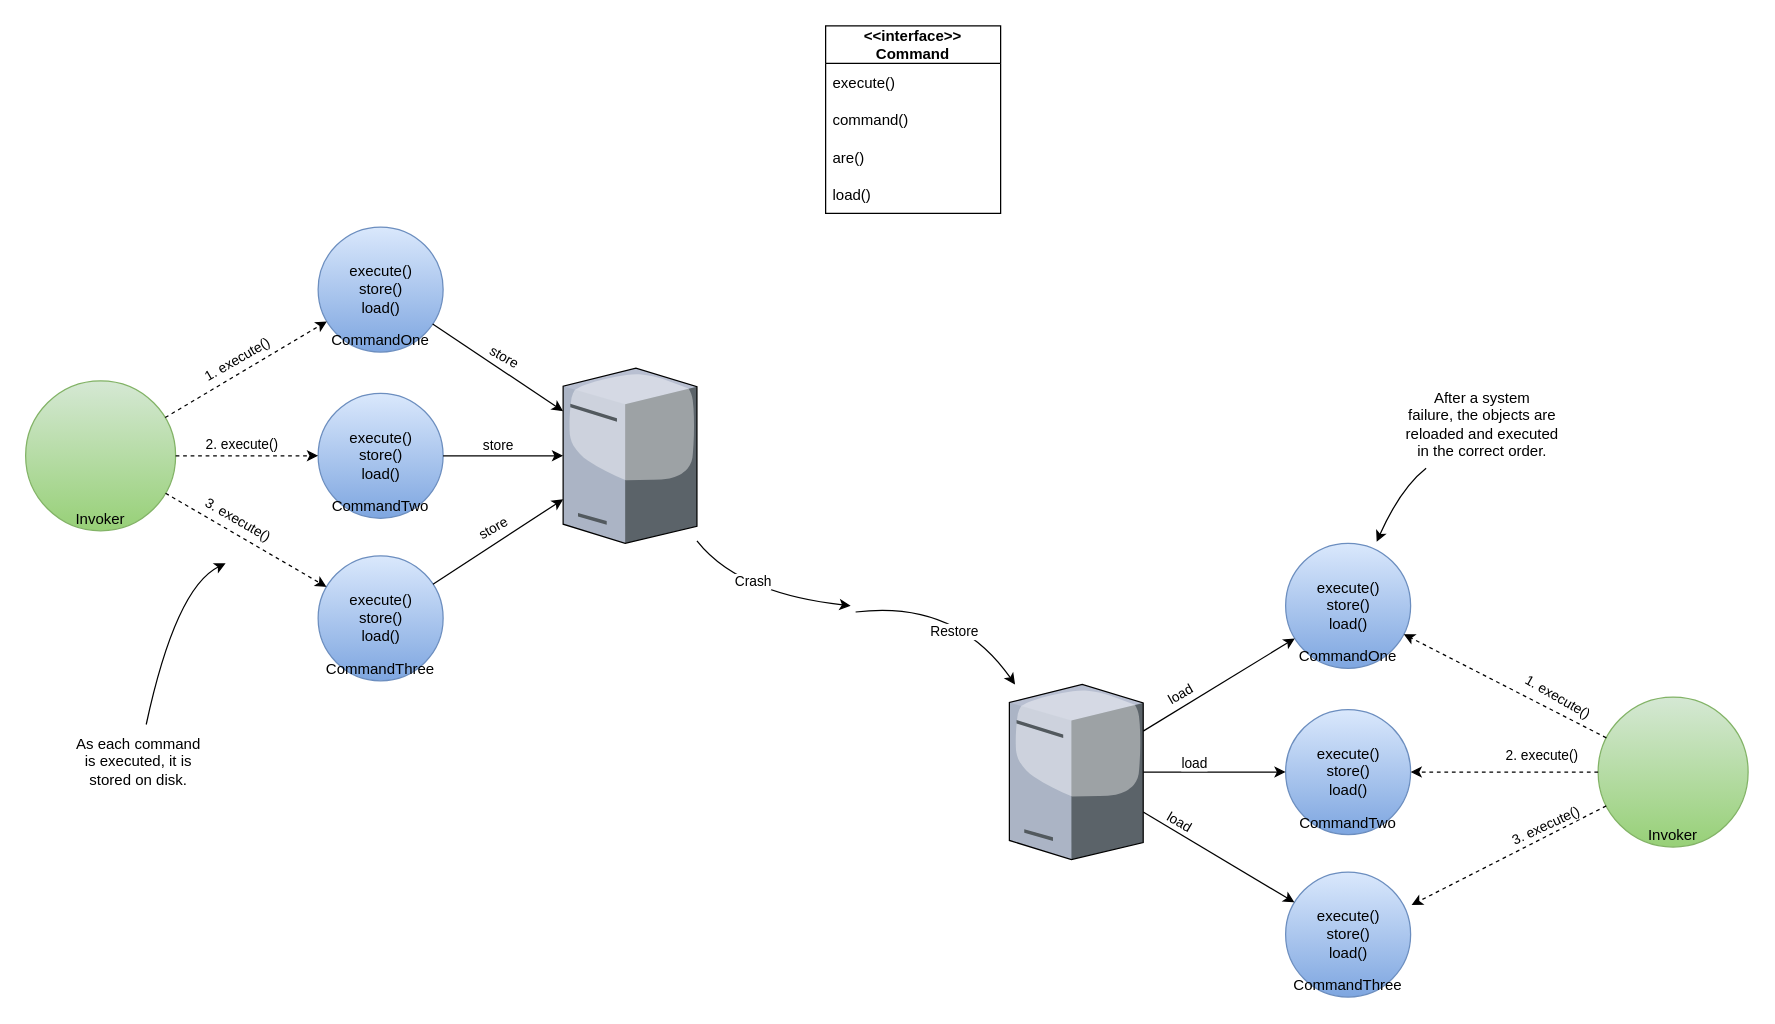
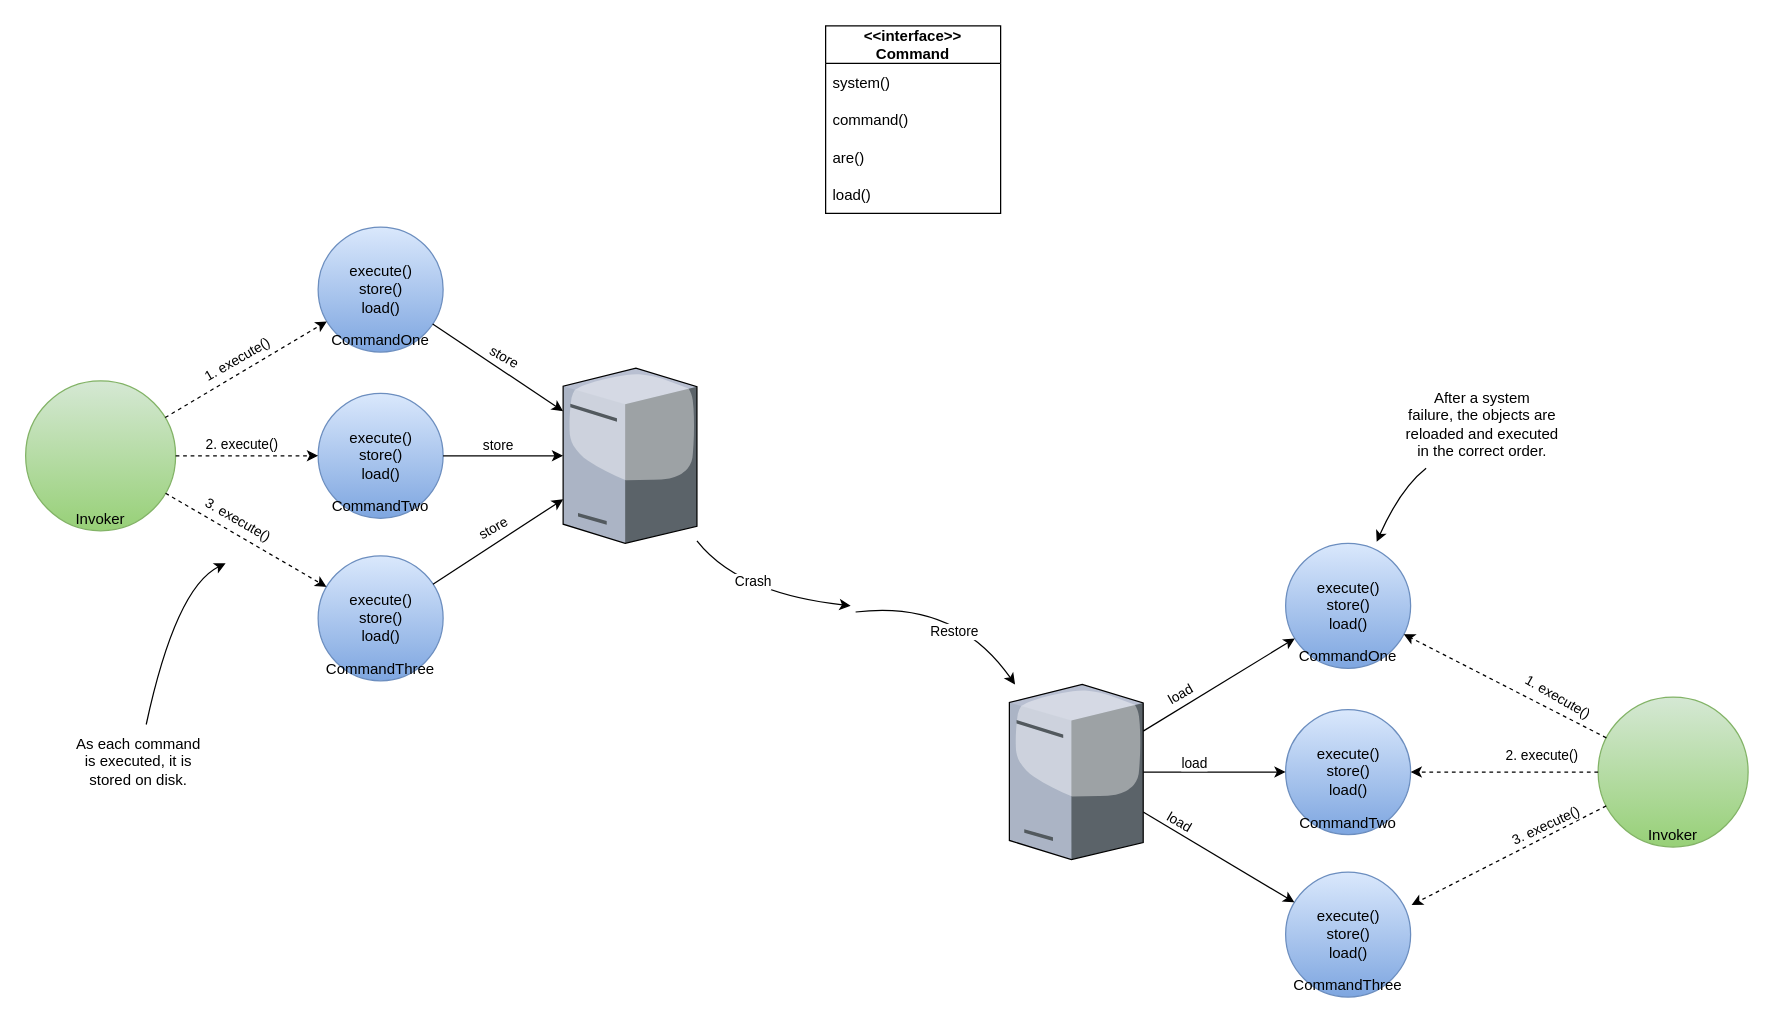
node "execute()": label "execute()" -> "system()"
